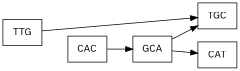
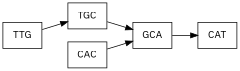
edge "GCA" -> "TGC": reversed
